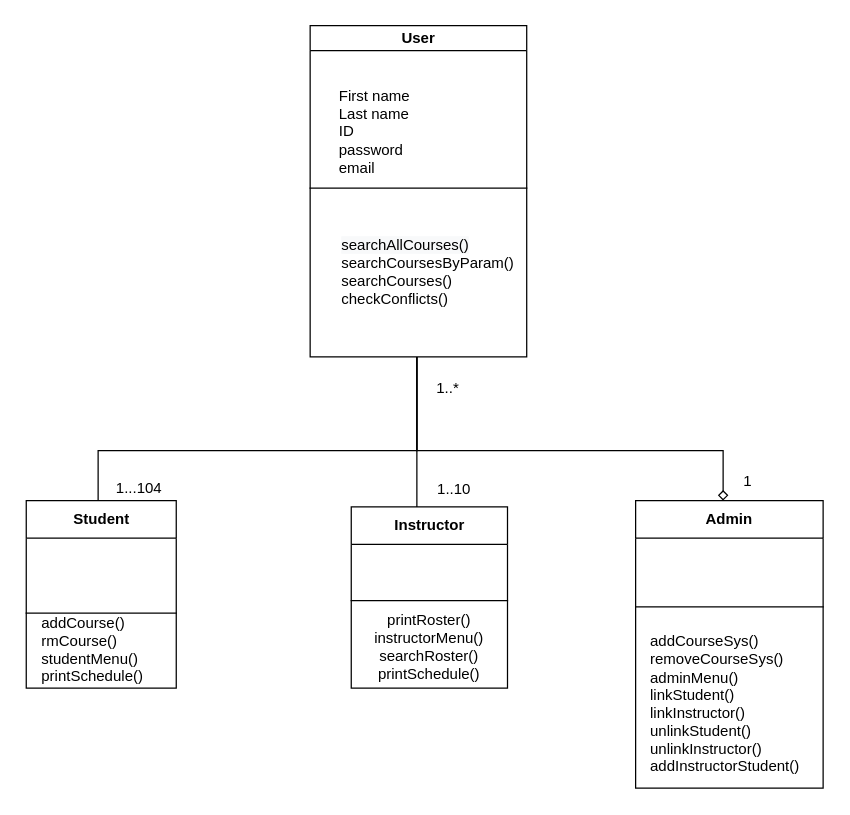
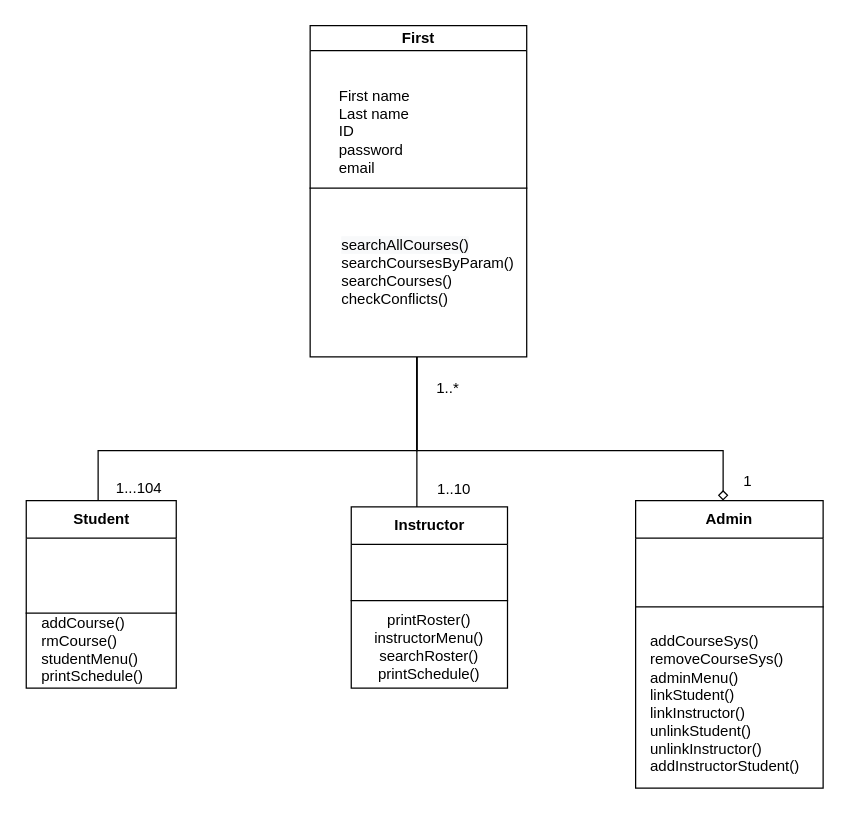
node "User": label "User" -> "First"
